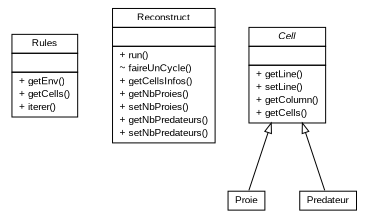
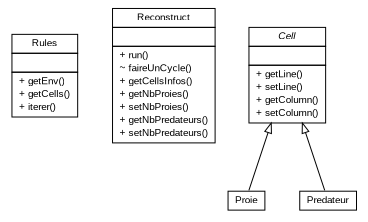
node "Cell": text "+ getCells()" -> "+ setColumn()"
